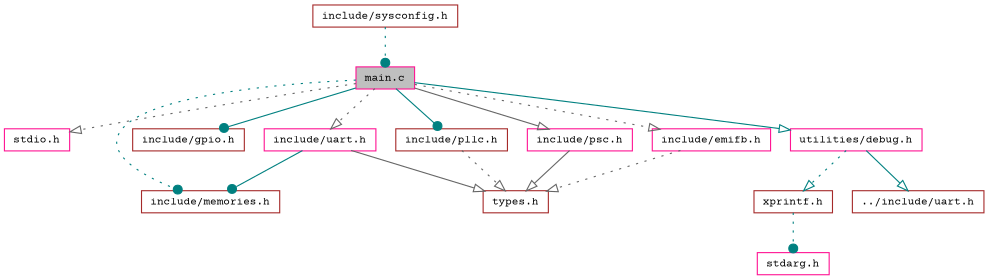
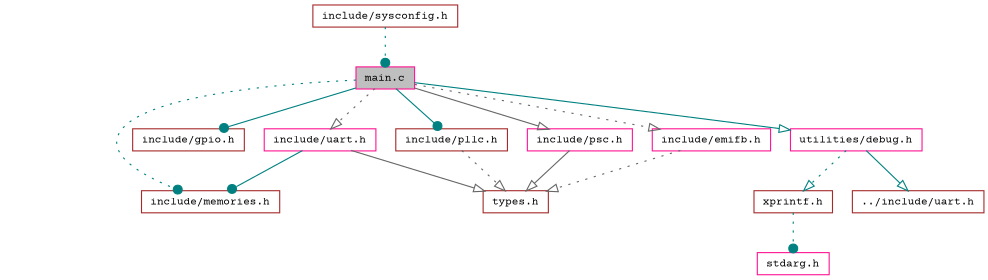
node "stdio.h": removed
